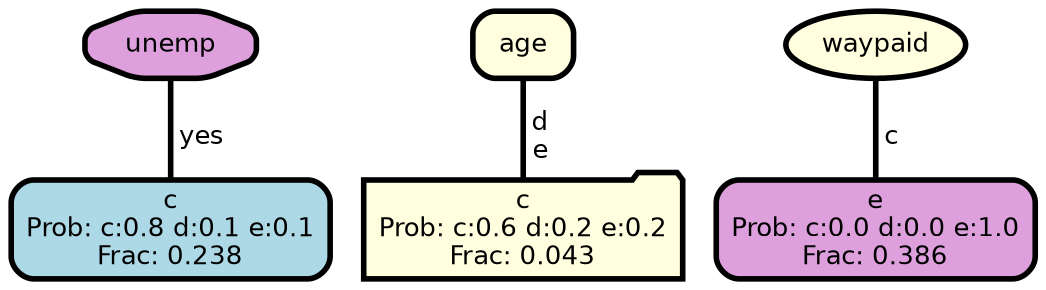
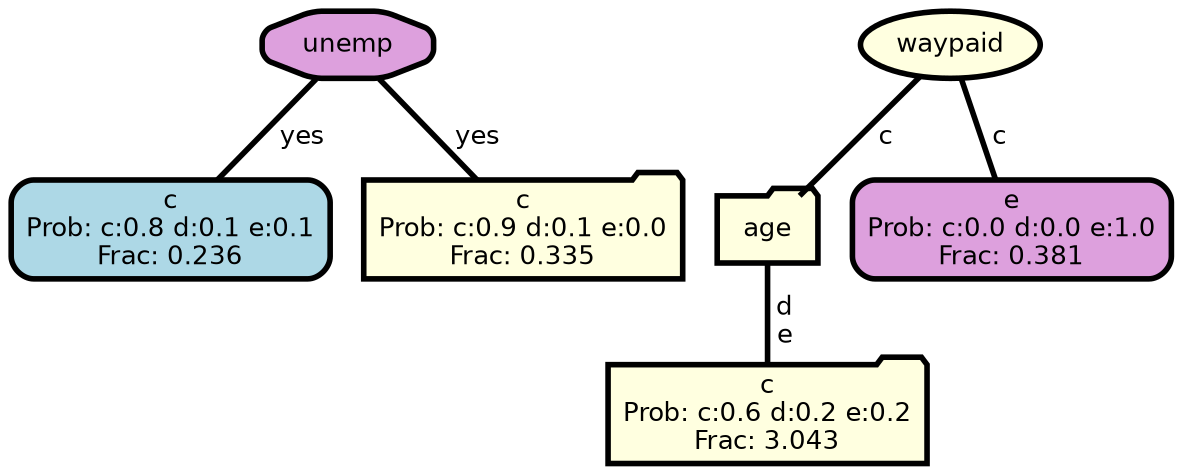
node "age": shape box -> folder
edge "waypaid" -- "age": added, label "c"
node "c Prob: c:0.8 d:0.1 e:0.1 Frac: 0.238": label "c Prob: c:0.8 d:0.1 e:0.1 Frac: 0.238" -> "c Prob: c:0.8 d:0.1 e:0.1 Frac: 0.236"
node "c Prob: c:0.6 d:0.2 e:0.2 Frac: 0.043": label "c Prob: c:0.6 d:0.2 e:0.2 Frac: 0.043" -> "c Prob: c:0.6 d:0.2 e:0.2 Frac: 3.043"
node "c Prob: c:0.9 d:0.1 e:0.0 Frac: 0.335": added
node "e Prob: c:0.0 d:0.0 e:1.0 Frac: 0.386": label "e Prob: c:0.0 d:0.0 e:1.0 Frac: 0.386" -> "e Prob: c:0.0 d:0.0 e:1.0 Frac: 0.381"
